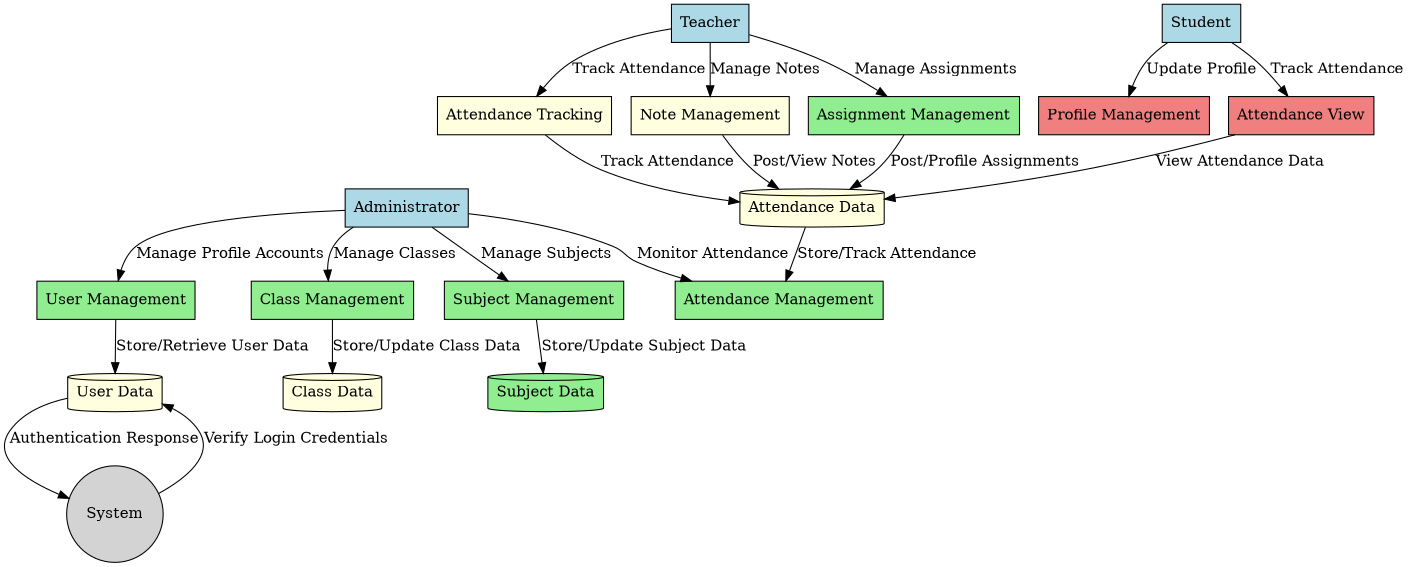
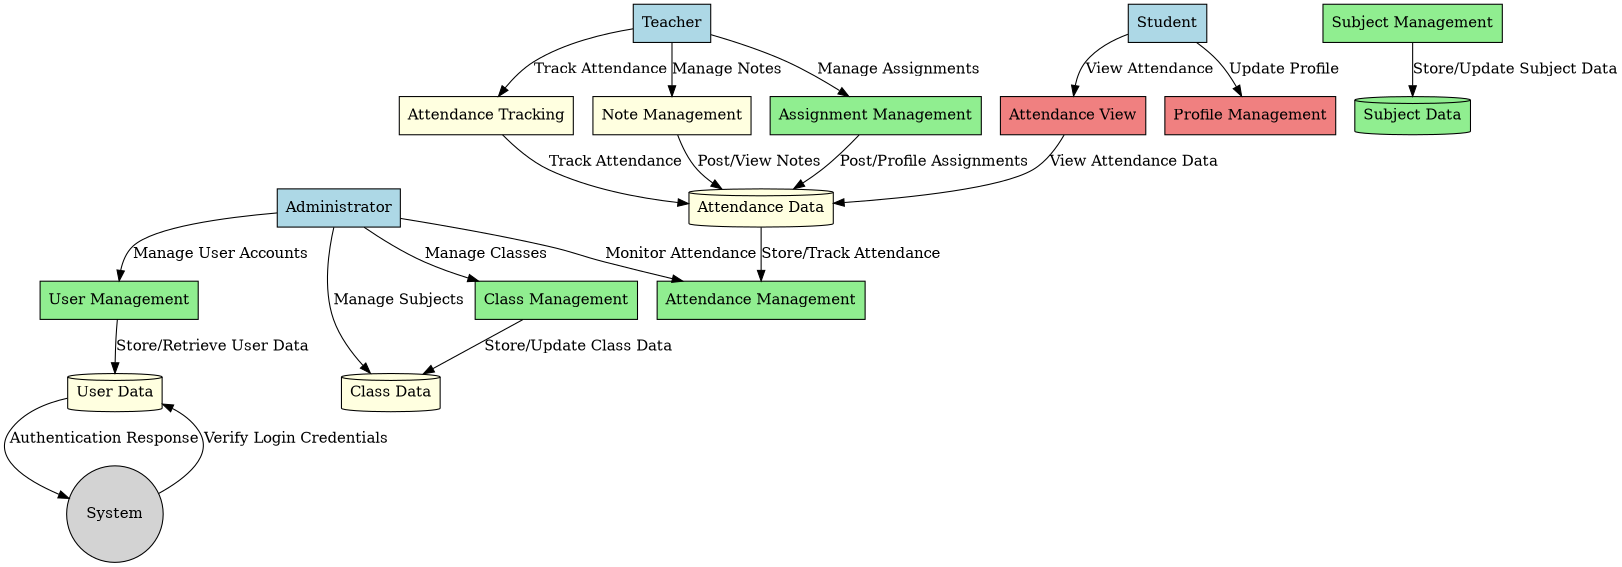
edge "Student" -> "Attendance View": label "Track Attendance" -> "View Attendance"
edge "Administrator" -> "Subject Management": now "Administrator" -> "Class Data"
edge "Administrator" -> "User Management": label "Manage Profile Accounts" -> "Manage User Accounts"
